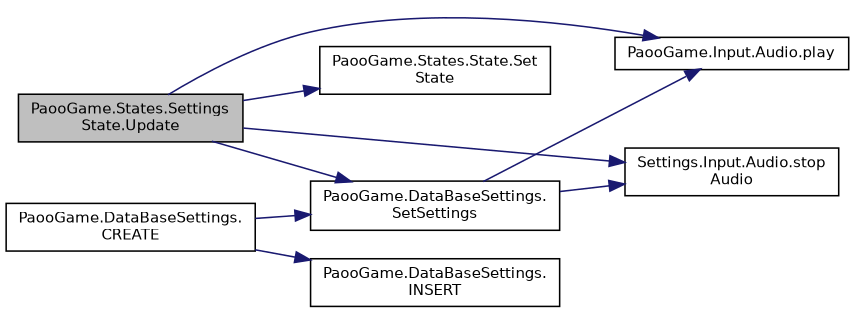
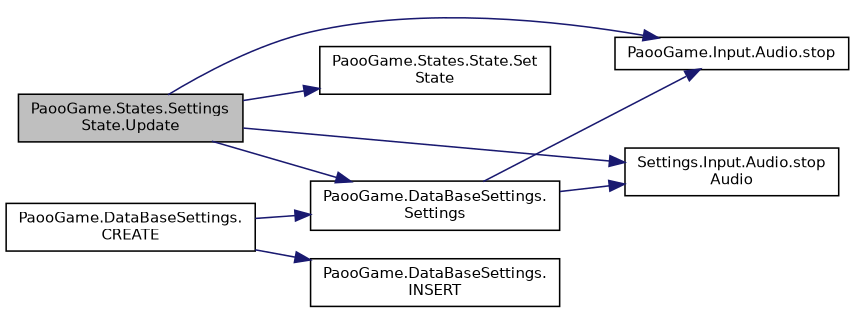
node "PaooGame.Input.Audio.play": label "PaooGame.Input.Audio.play" -> "PaooGame.Input.Audio.stop"
node "PaooGame.DataBaseSettings. SetSettings": label "PaooGame.DataBaseSettings. SetSettings" -> "PaooGame.DataBaseSettings. Settings"
